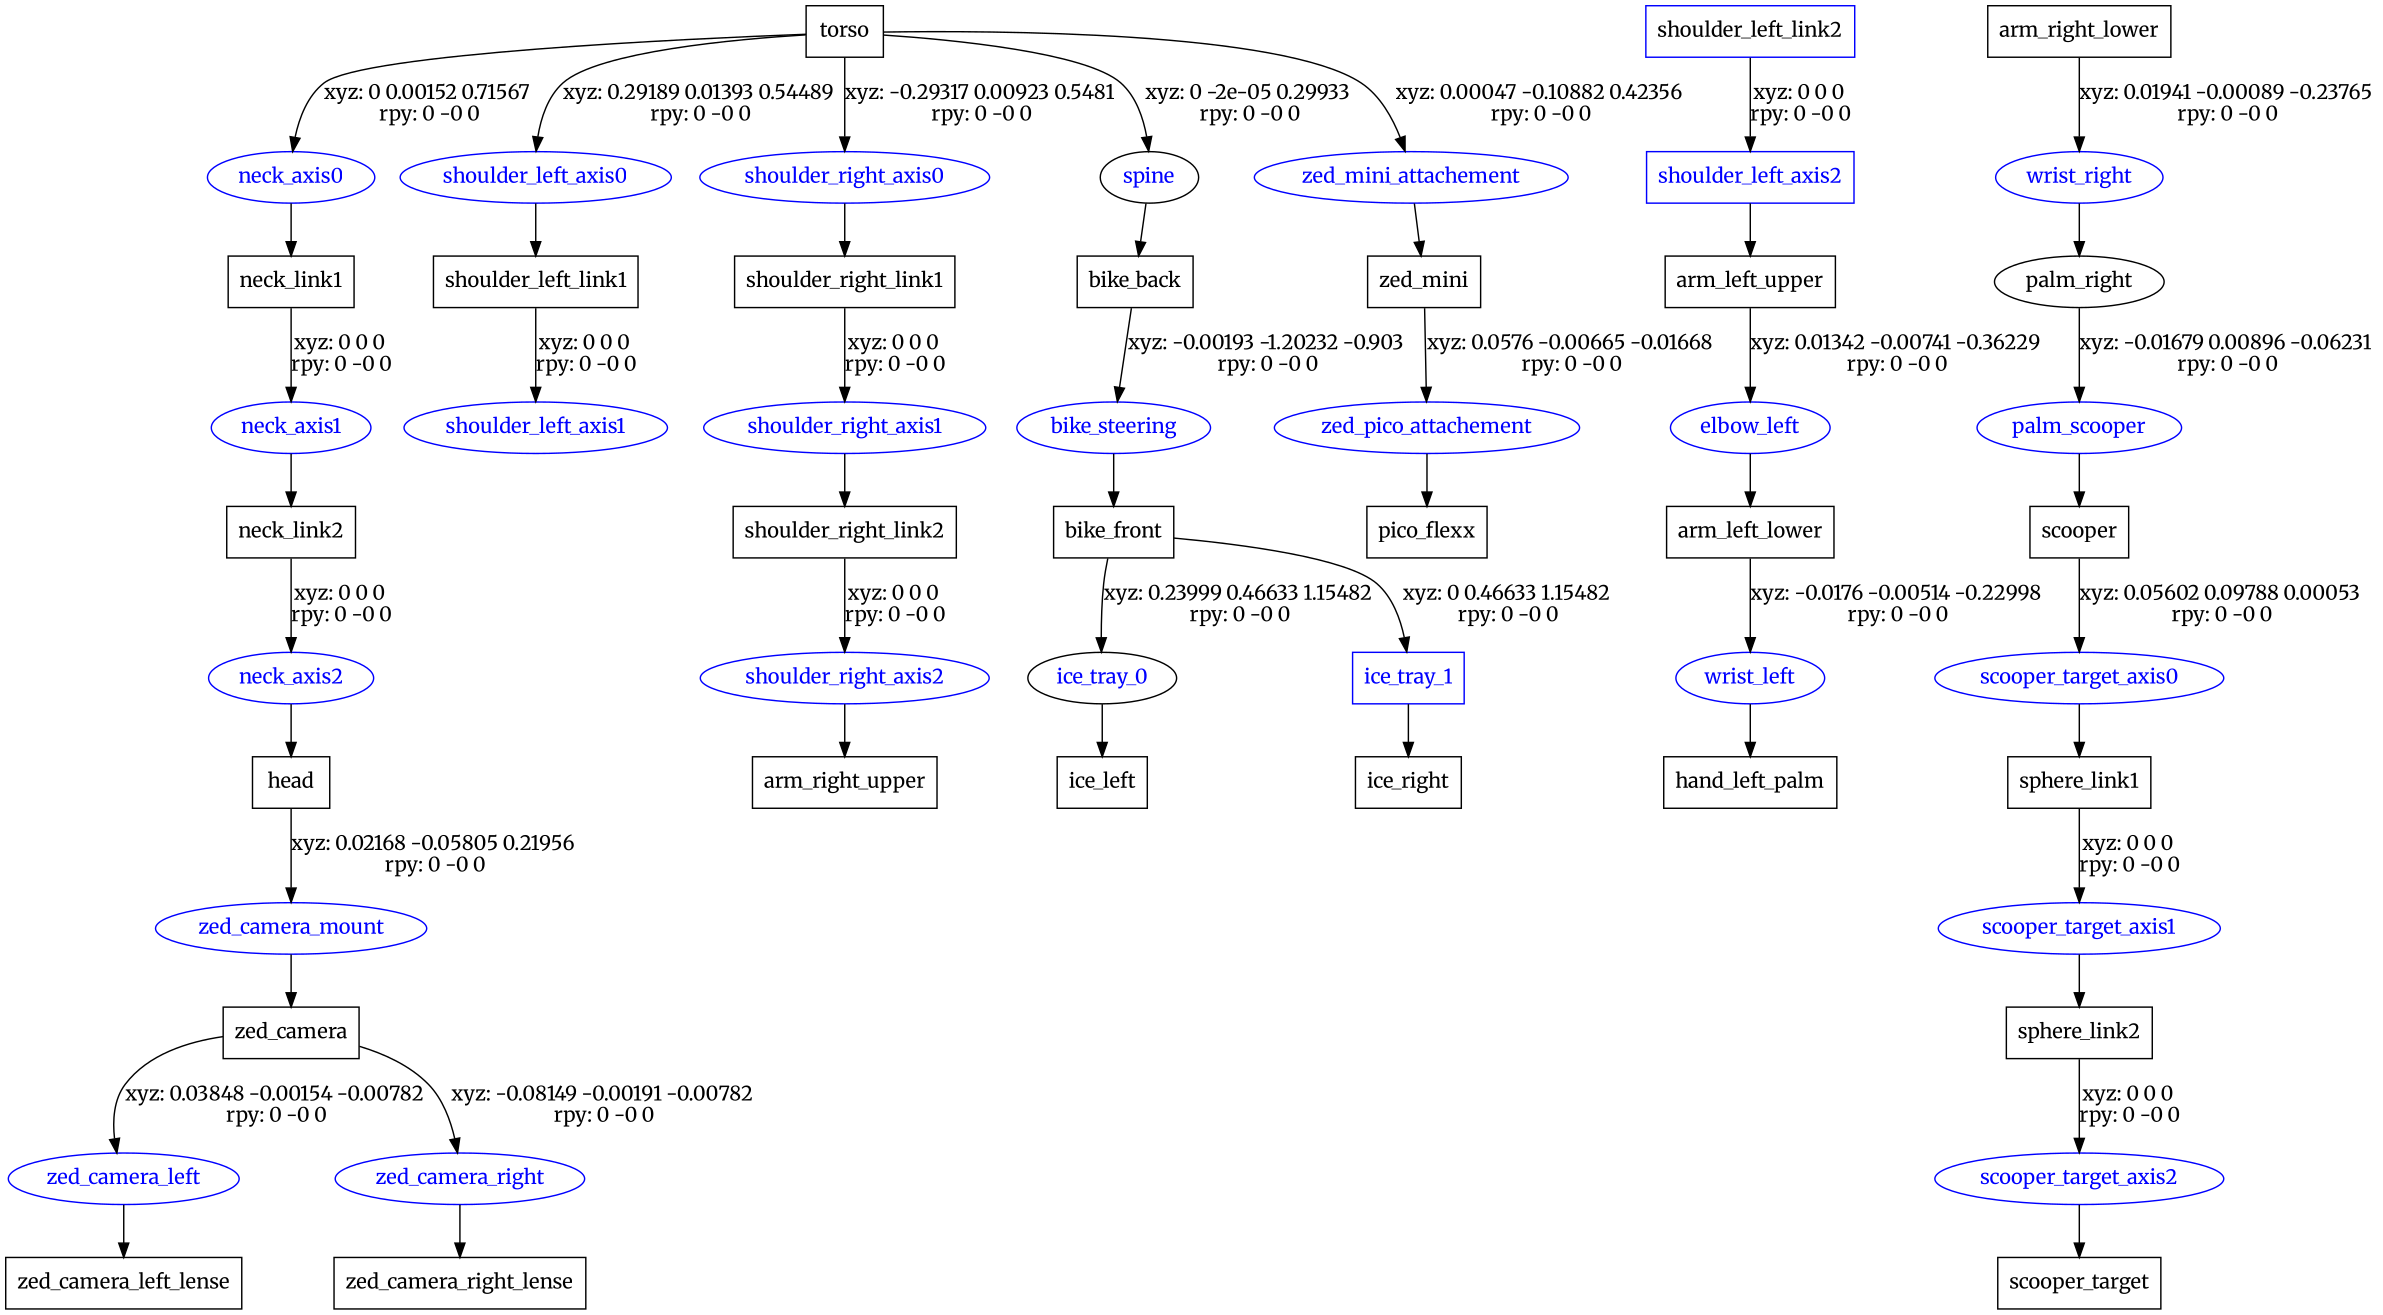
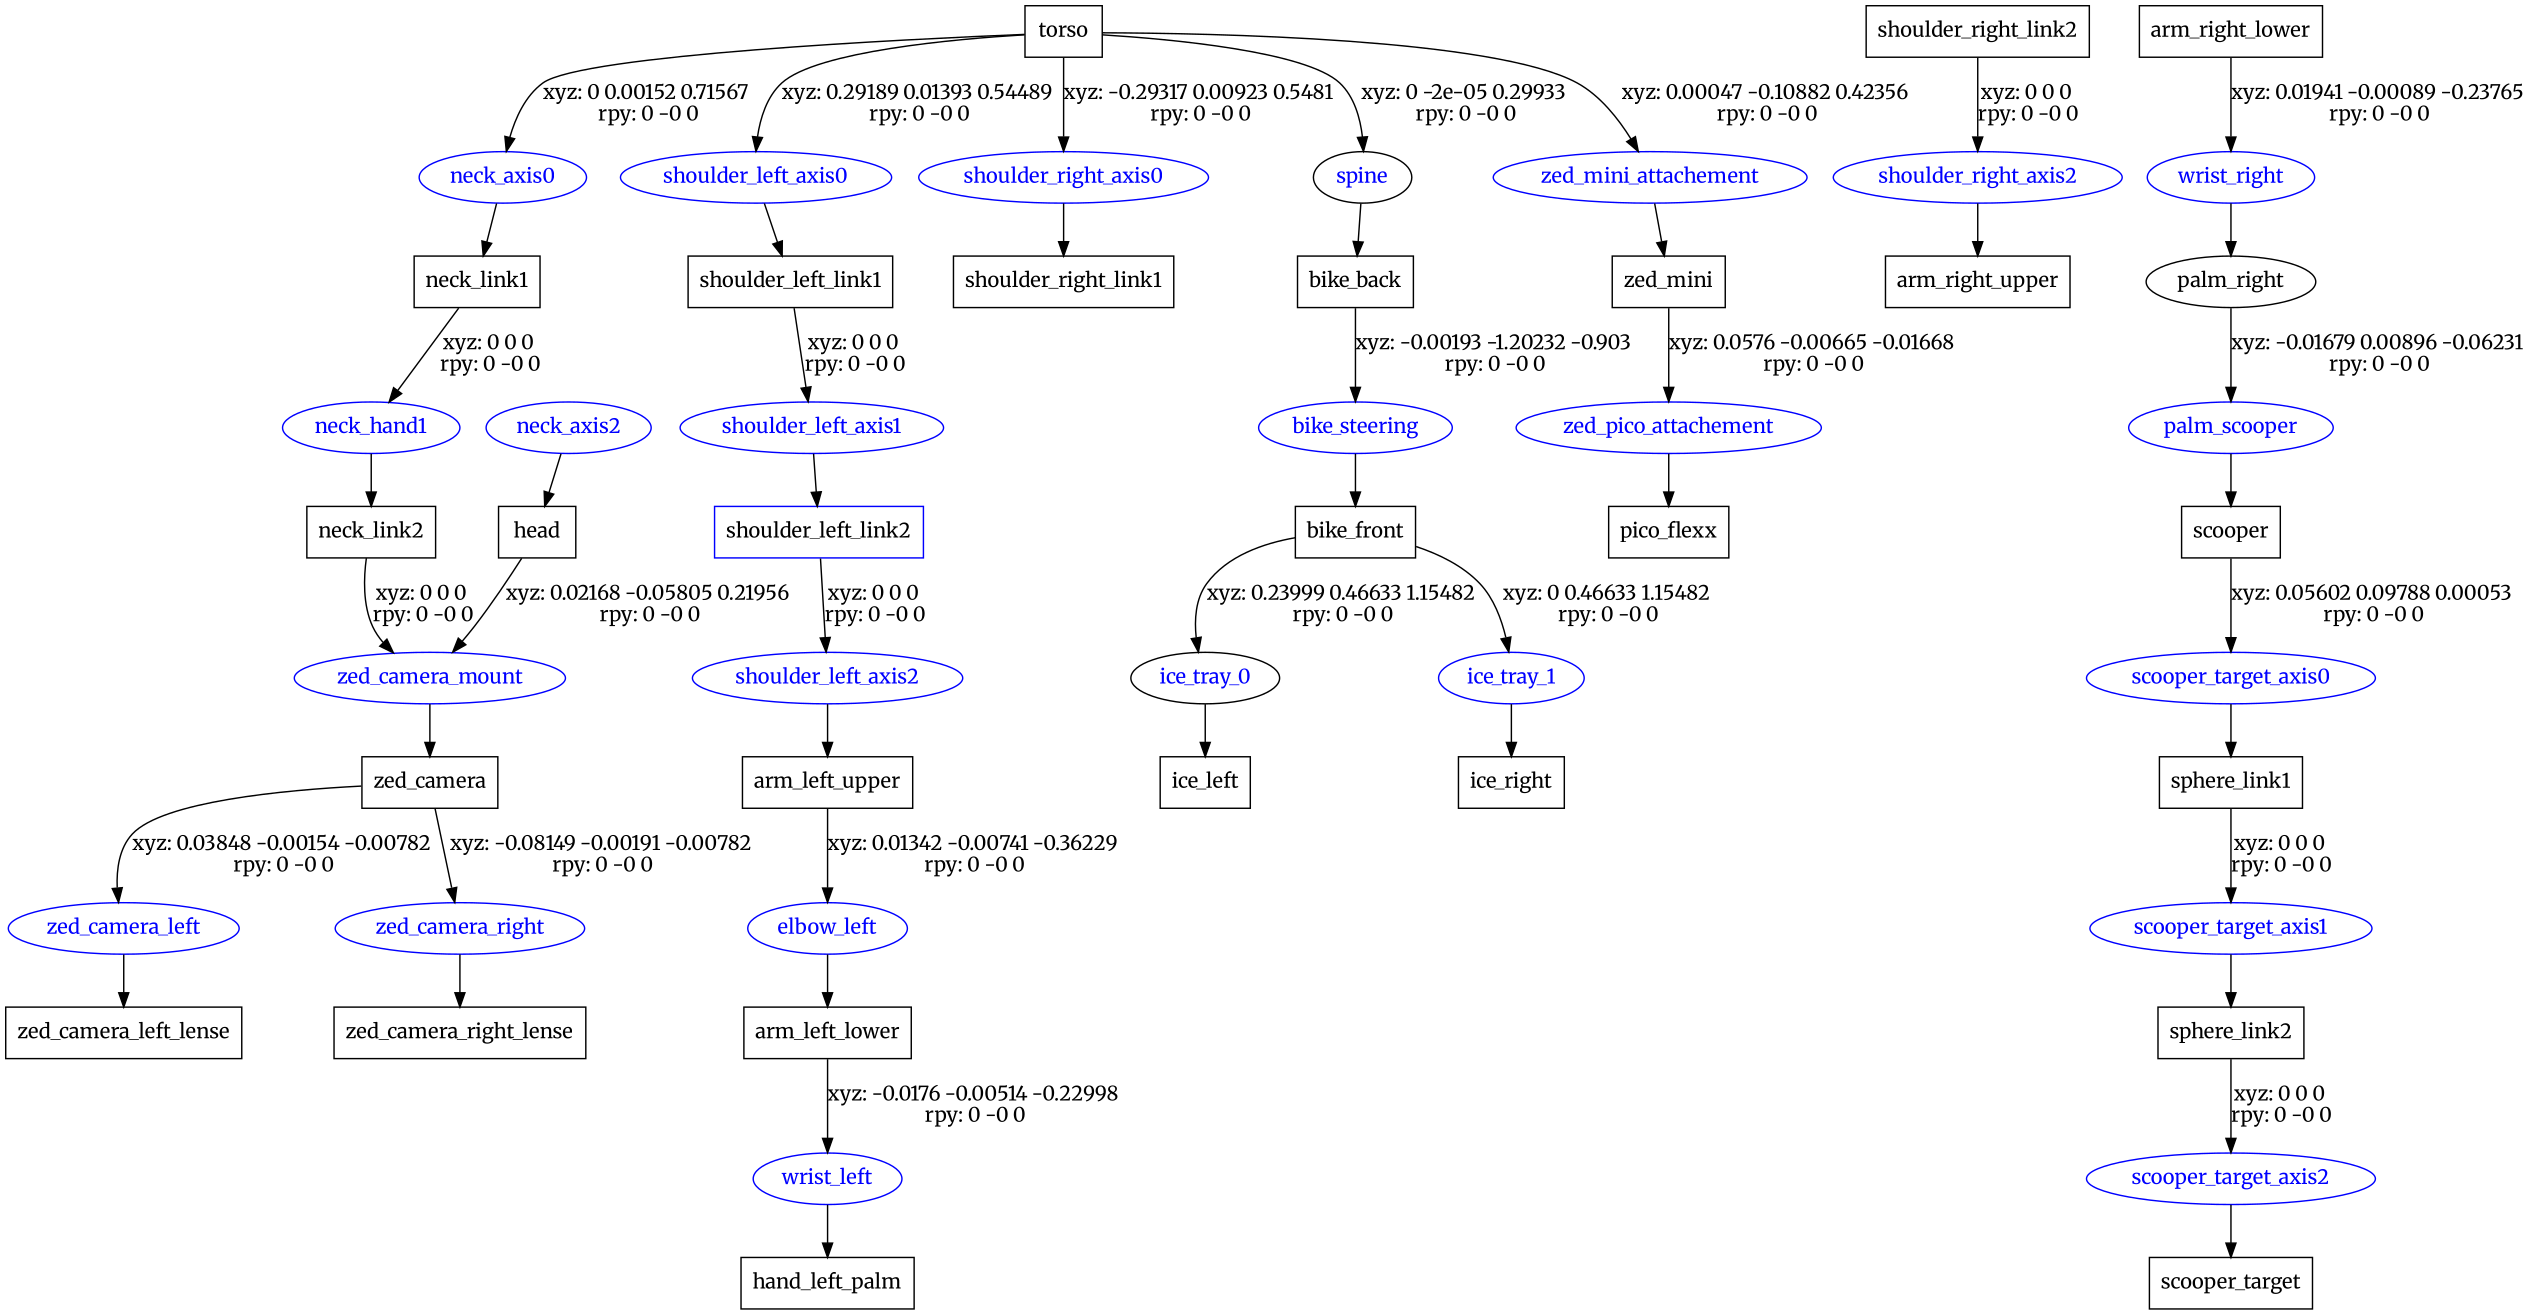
node "shoulder_left_axis2": shape box -> ellipse
node "neck_axis1": label "neck_axis1" -> "neck_hand1"
node "shoulder_right_axis1": removed
edge "shoulder_left_axis1" -> "shoulder_left_link2": added
edge "neck_link2" -> "neck_axis2": now "neck_link2" -> "zed_camera_mount"
node "ice_tray_1": shape box -> ellipse
